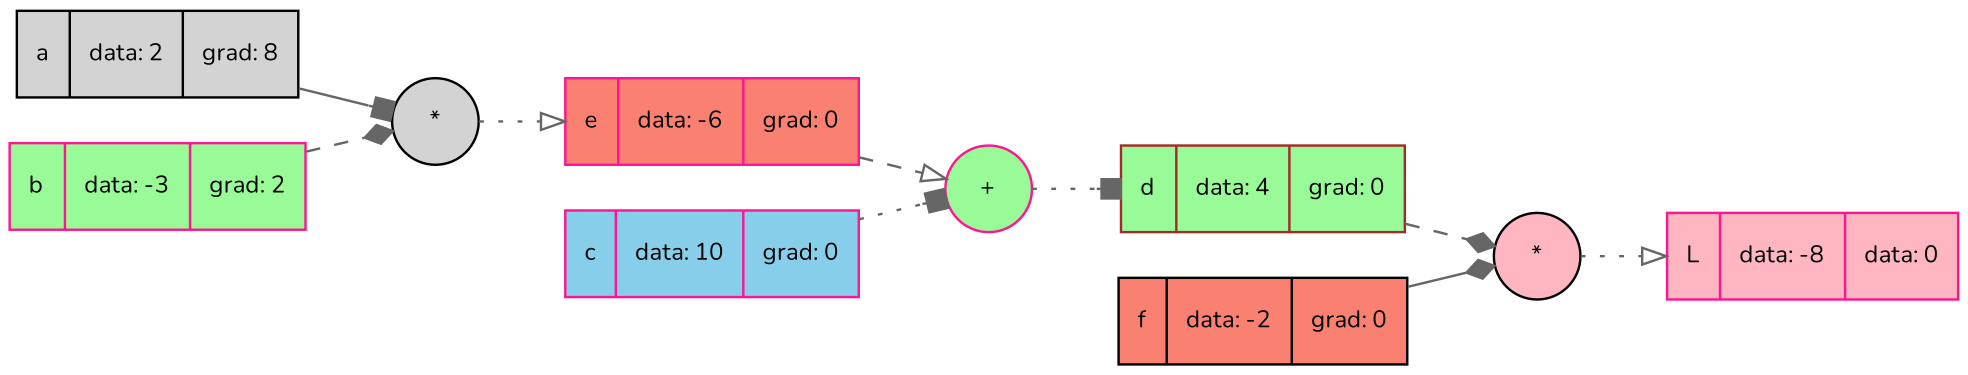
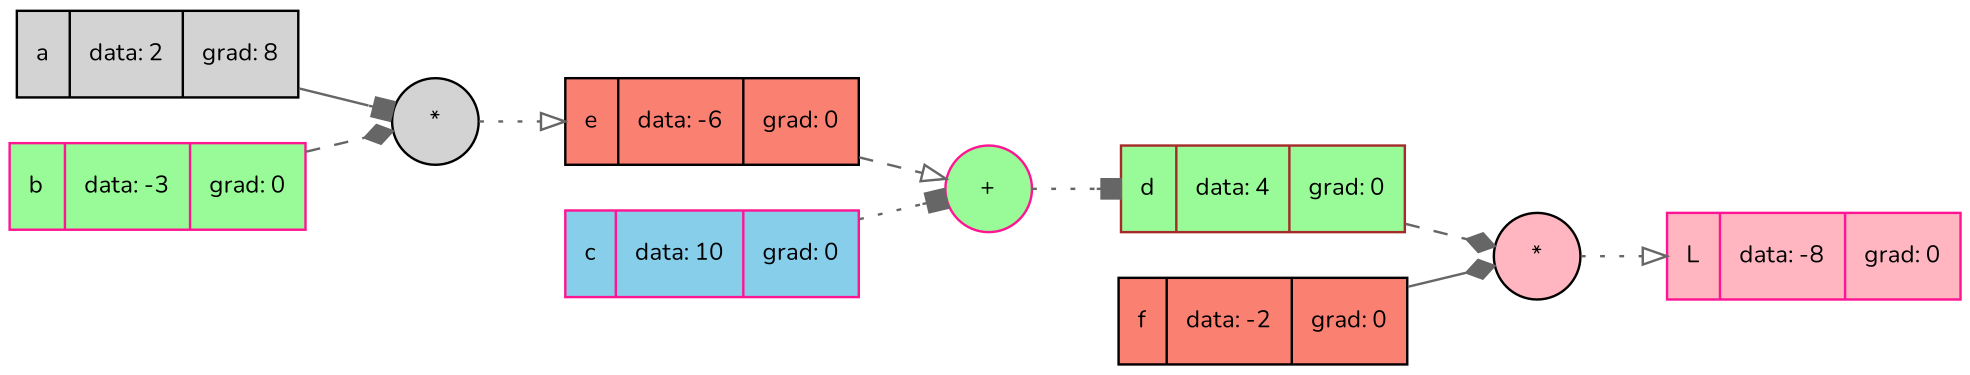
node "e": color deeppink -> black
node "b": text "grad: 2" -> "grad: 0"
node "L": text "data: 0" -> "grad: 0"
